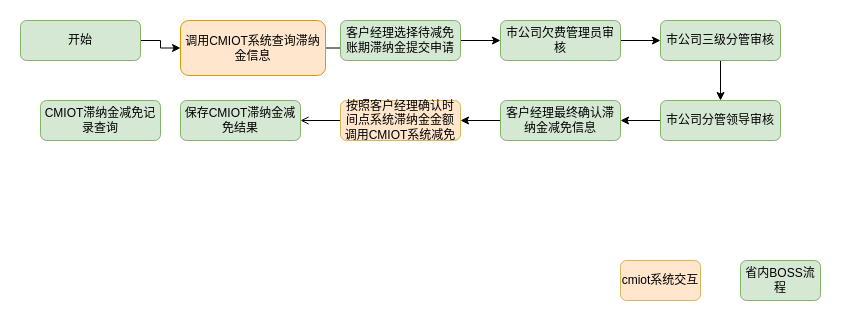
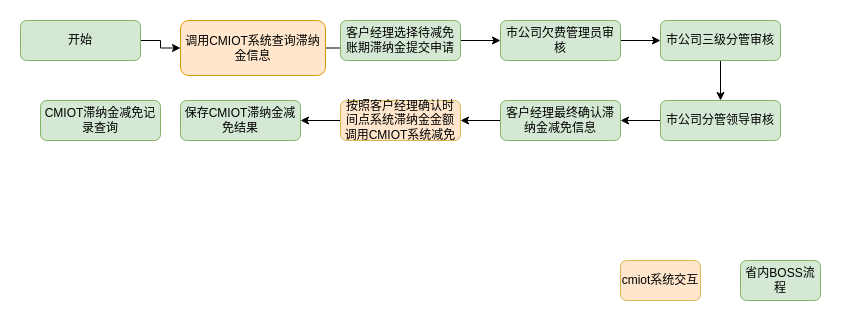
edge "按照客户经理确认时间点系统滞纳金金额调用CMIOT系统减免" -> "保存CMIOT滞纳金减免结果": arrowhead open -> classic
